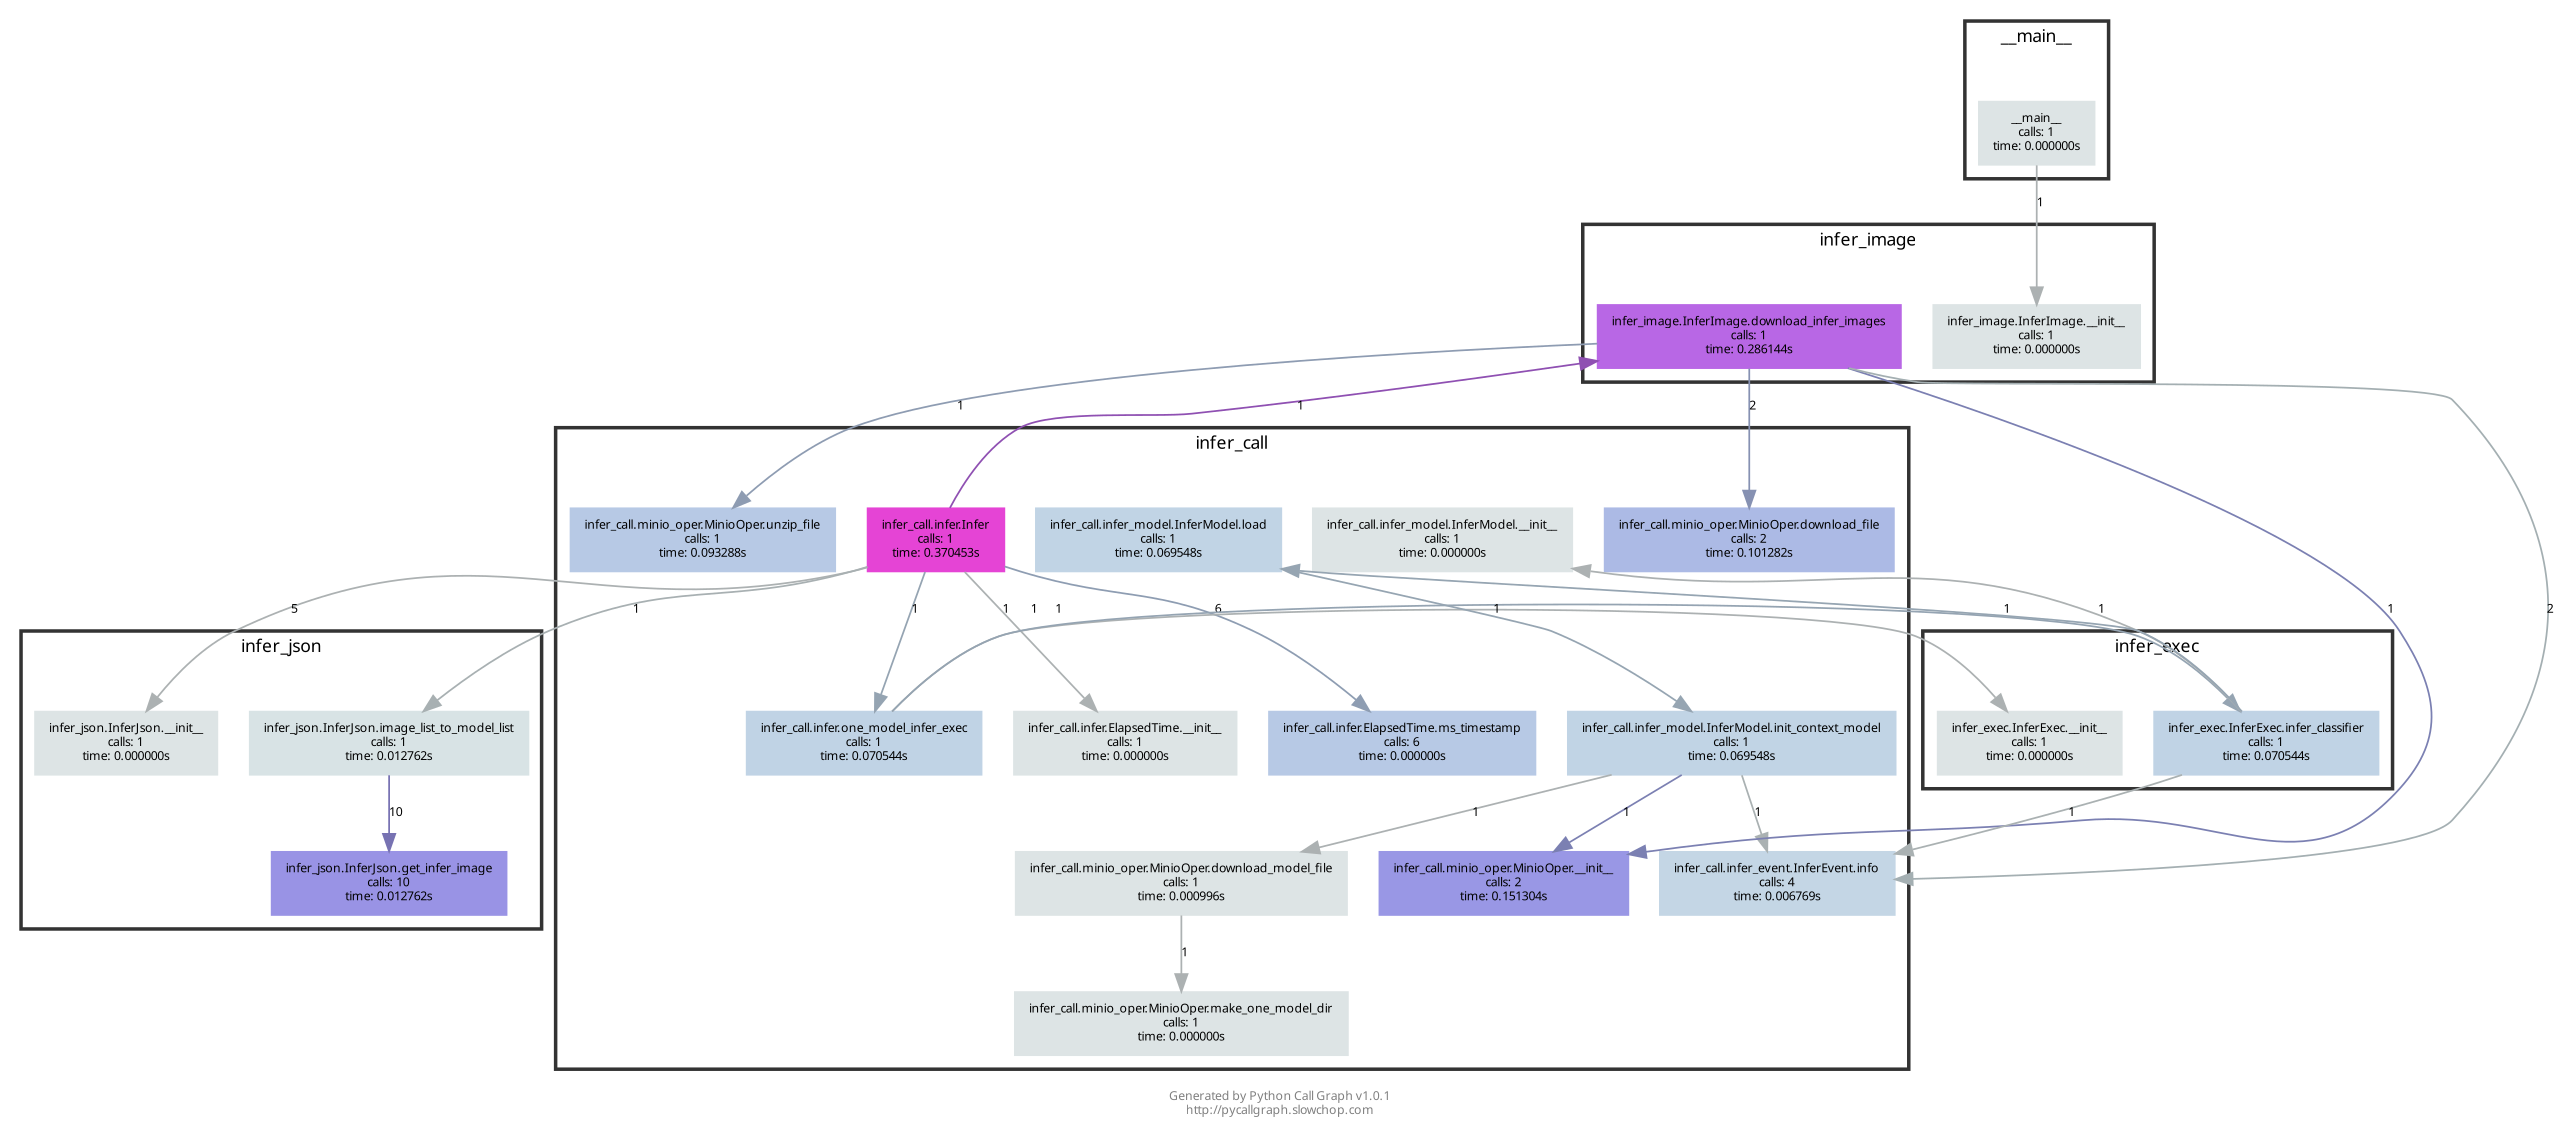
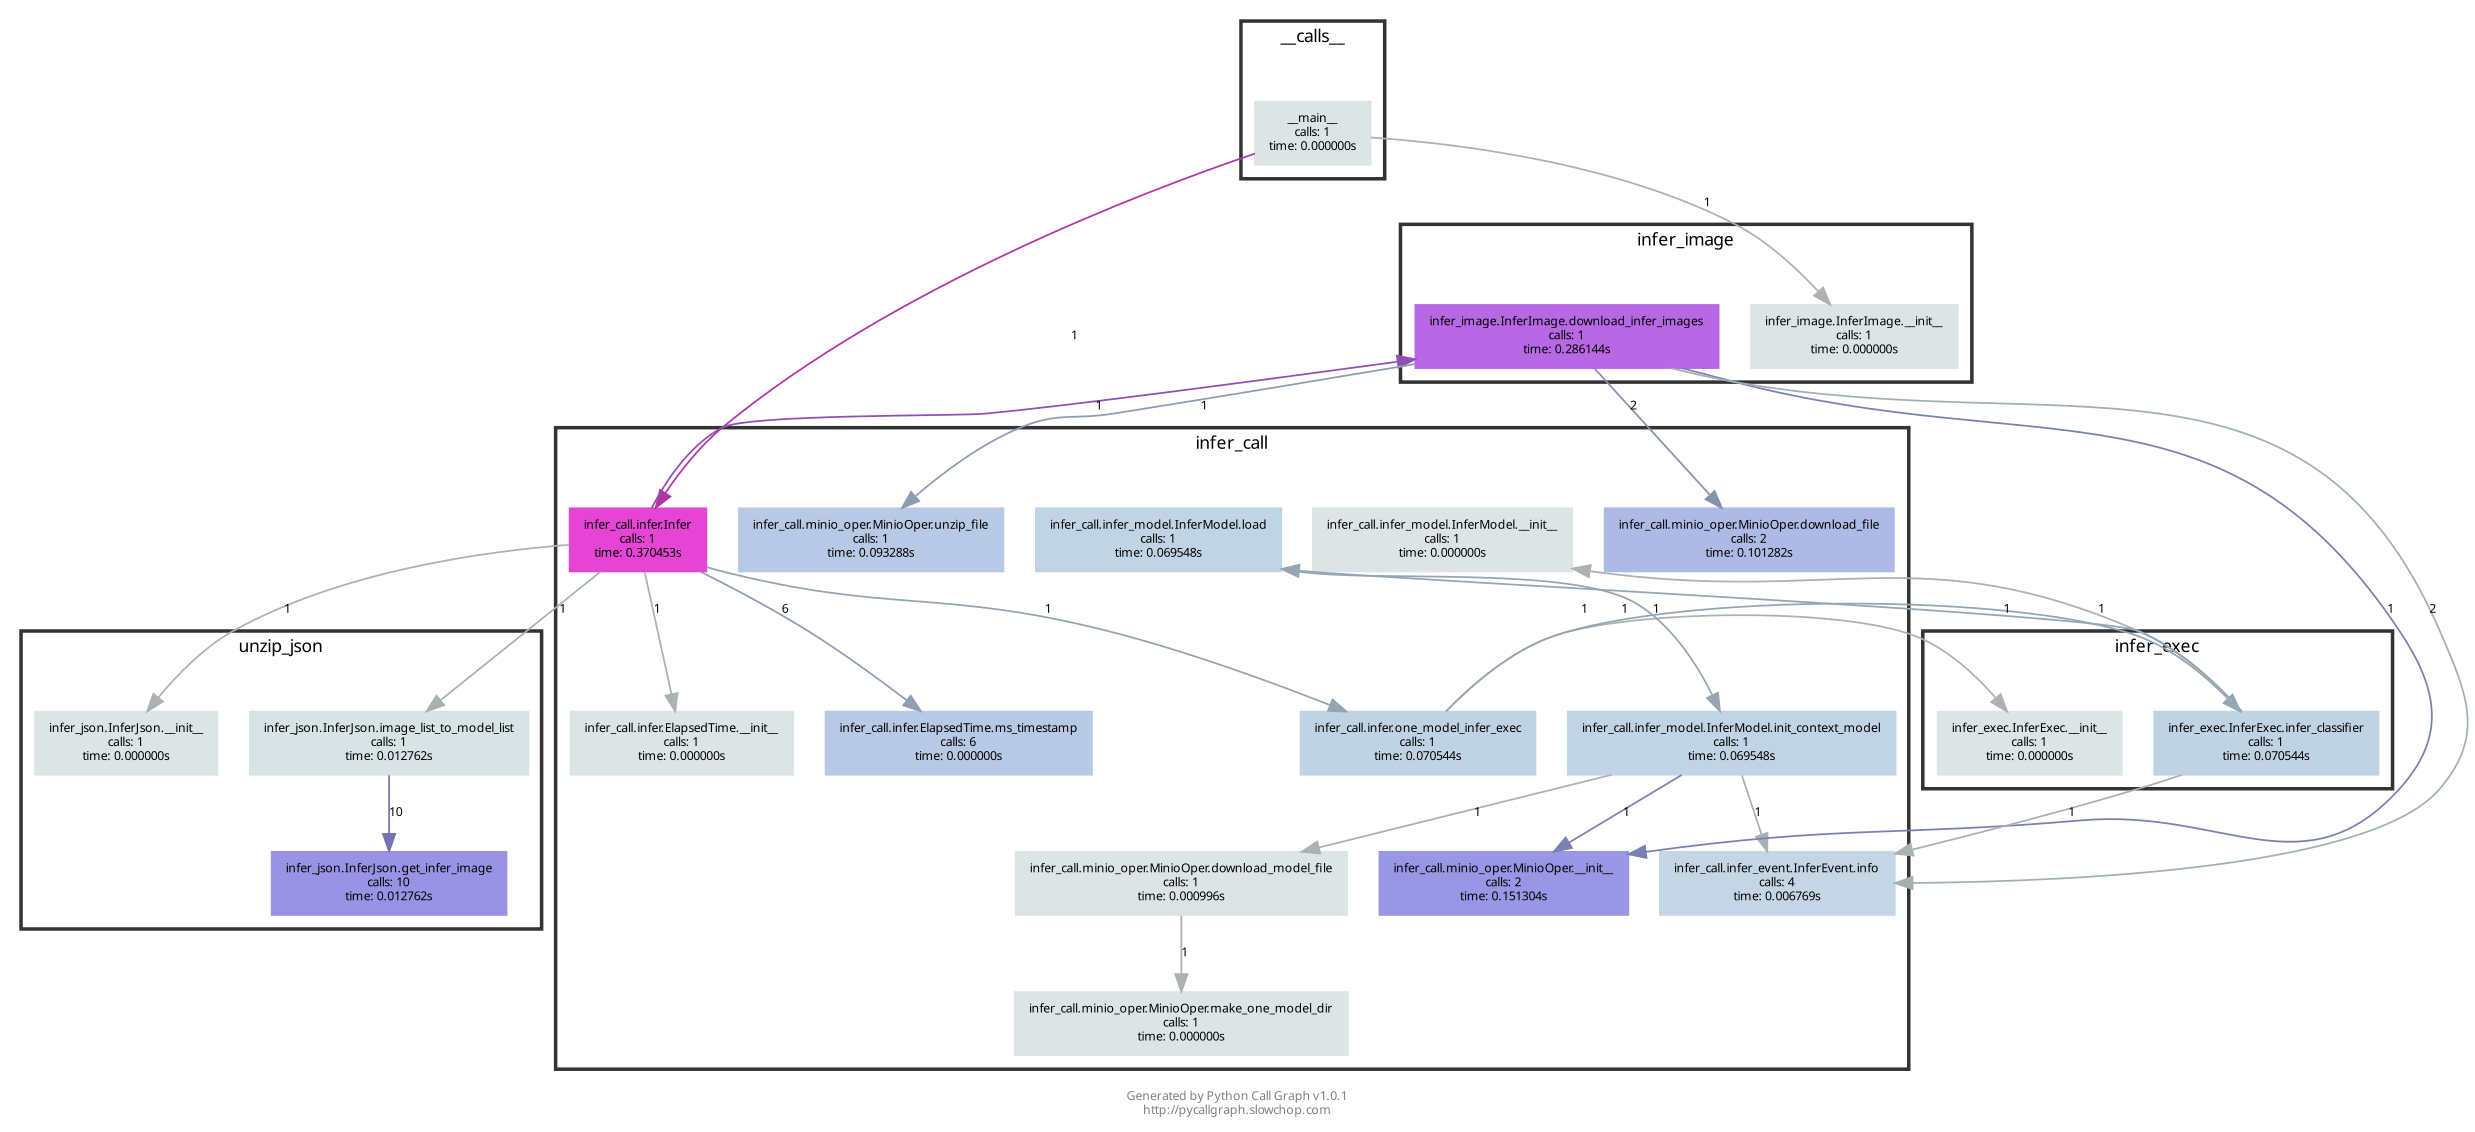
cluster "__main__": label "__main__" -> "__calls__"
edge "__main__ calls: 1 time: 0.000000s" -> "infer_call.infer.Infer calls: 1 time: 0.370453s": added, label "1"
edge "infer_call.infer.Infer calls: 1 time: 0.370453s" -> "infer_json.InferJson.__init__ calls: 1 time: 0.000000s": label "5" -> "1"
cluster "infer_json": label "infer_json" -> "unzip_json"
